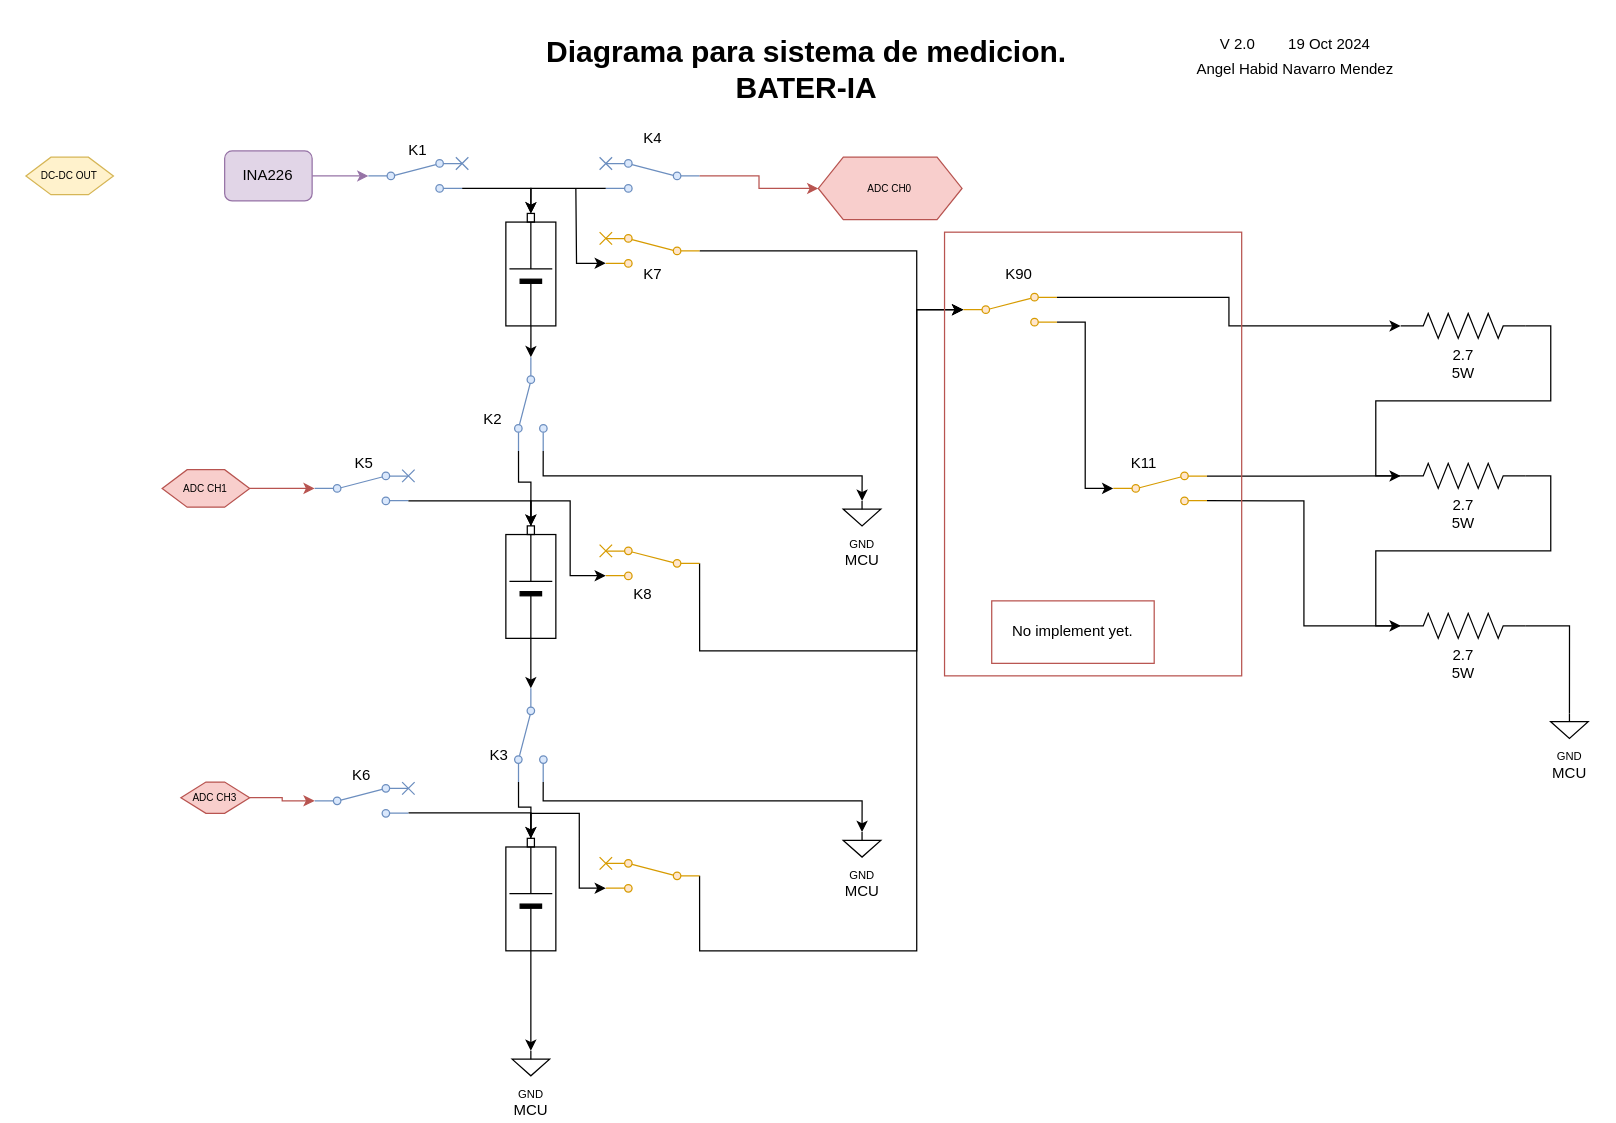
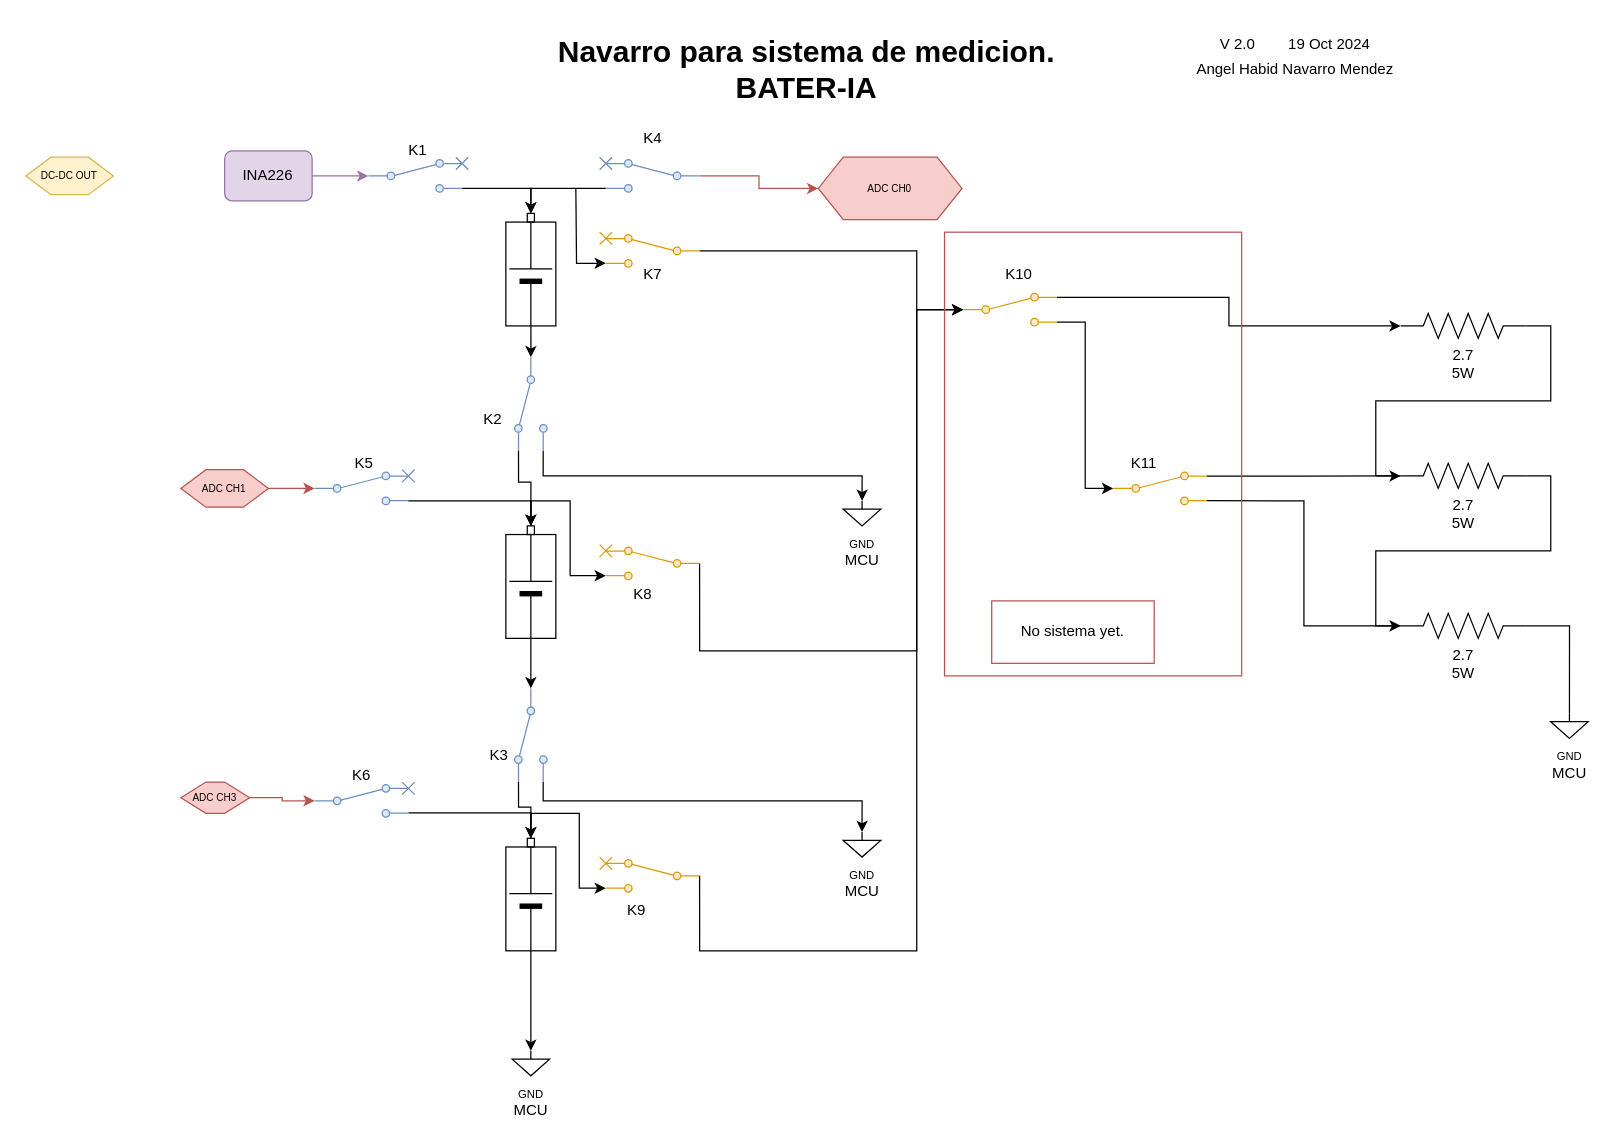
node "Diagrama para sistema de medicion. BATER-IA": label "Diagrama para sistema de medicion. BATER-IA" -> "Navarro para sistema de medicion. BATER-IA"
node "K90": label "K90" -> "K10"
node "ADC CH1": moved (206, 488) -> (225, 488)
node "No implement yet.": label "No implement yet." -> "No sistema yet."
node "K9": added
